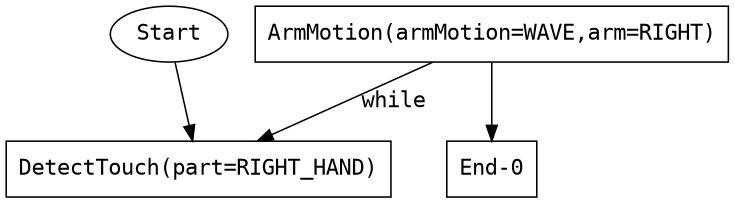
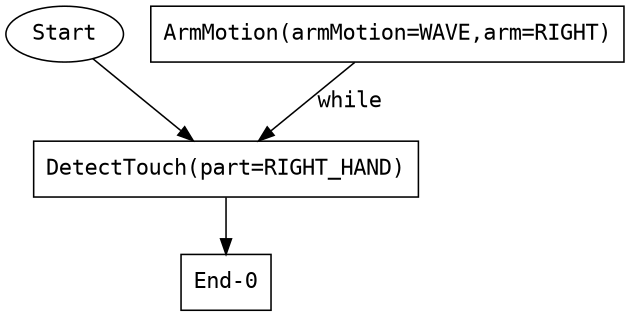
edge "ArmMotion(armMotion=WAVE,arm=RIGHT)" -> "End-0": now "DetectTouch(part=RIGHT_HAND)" -> "End-0"
